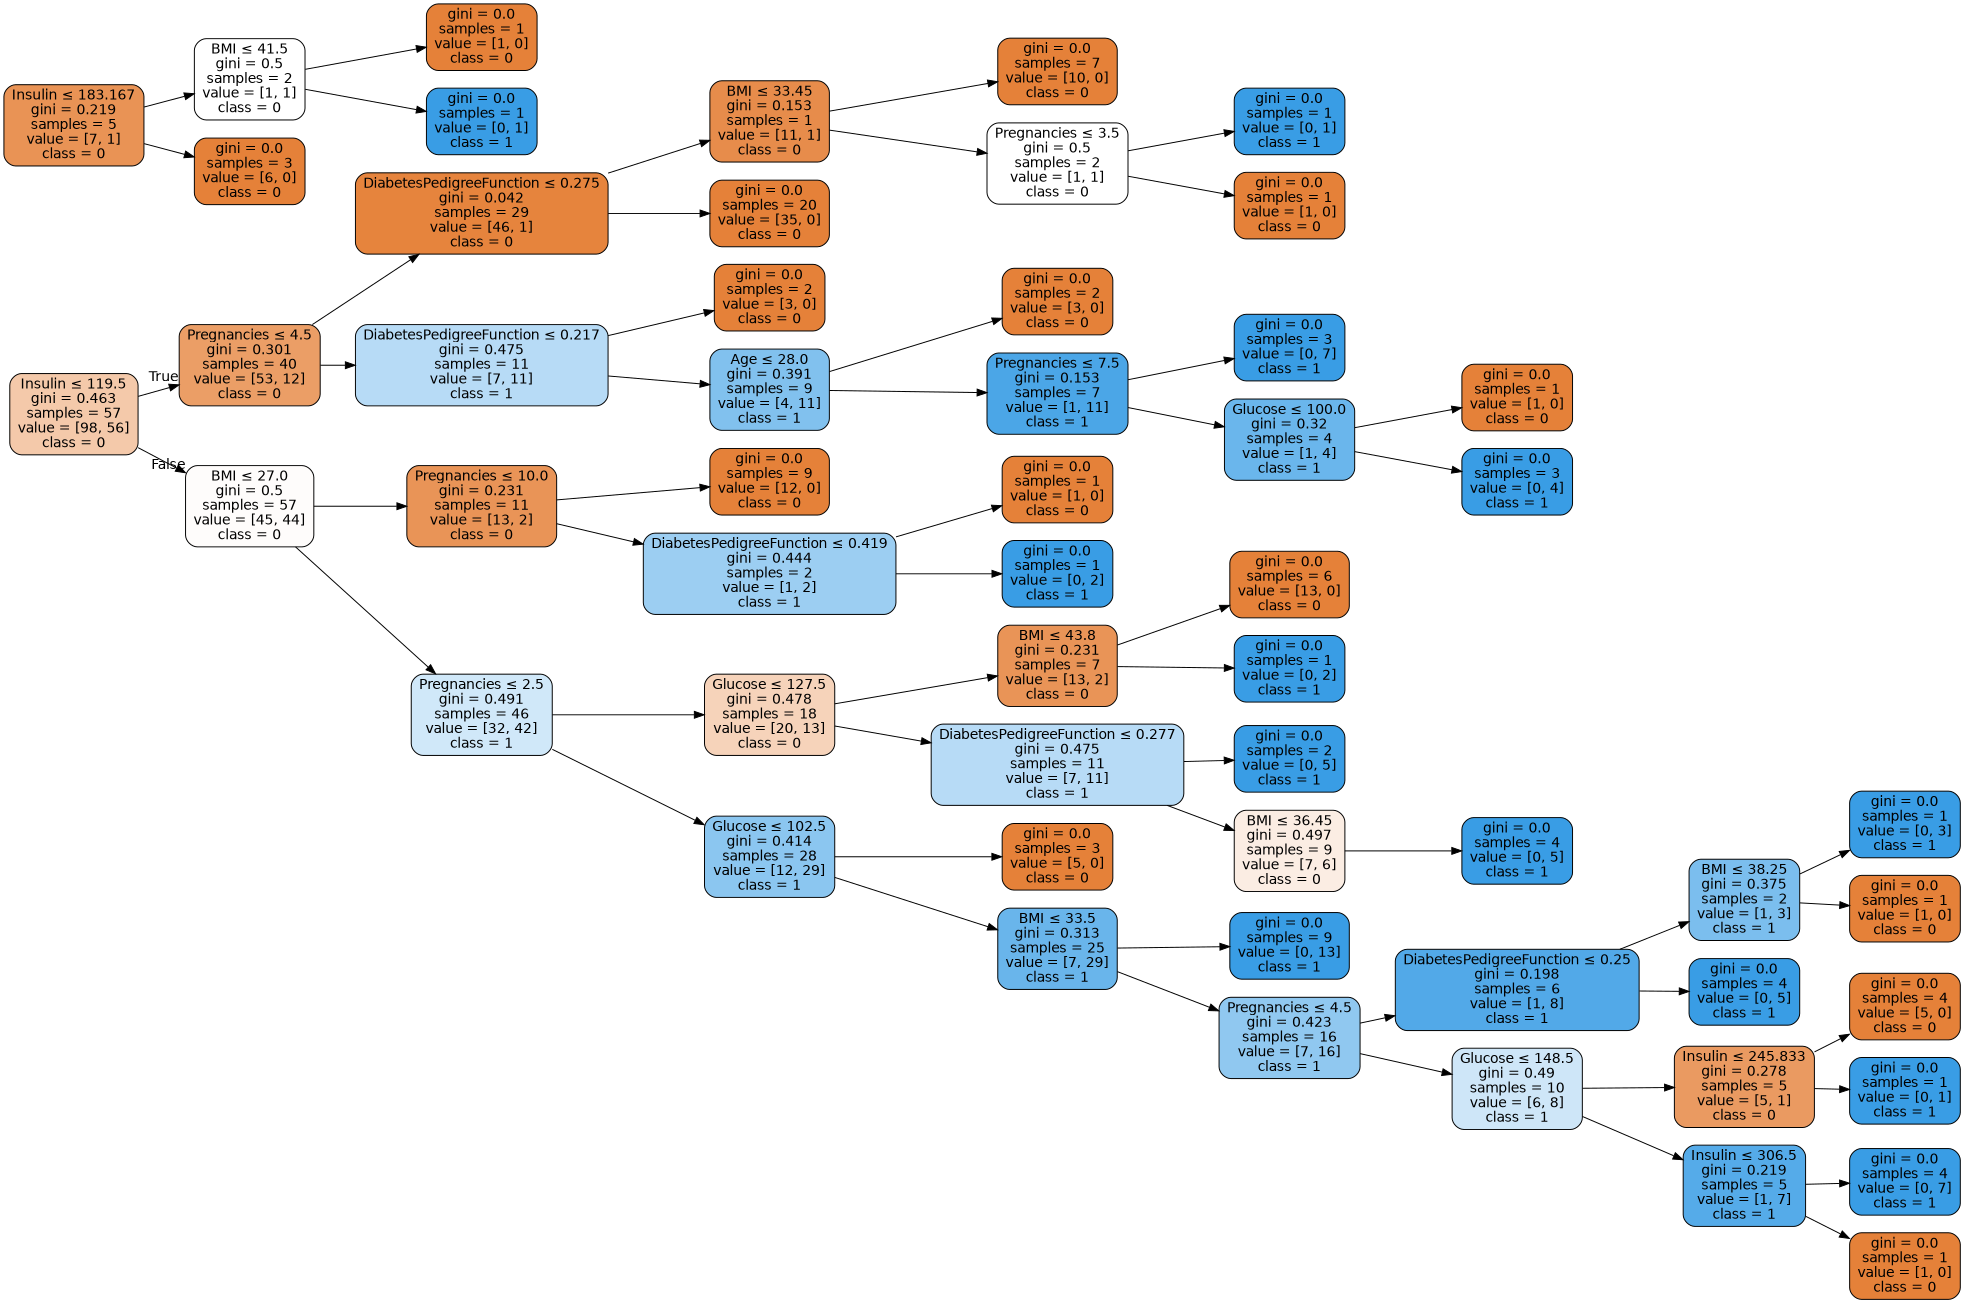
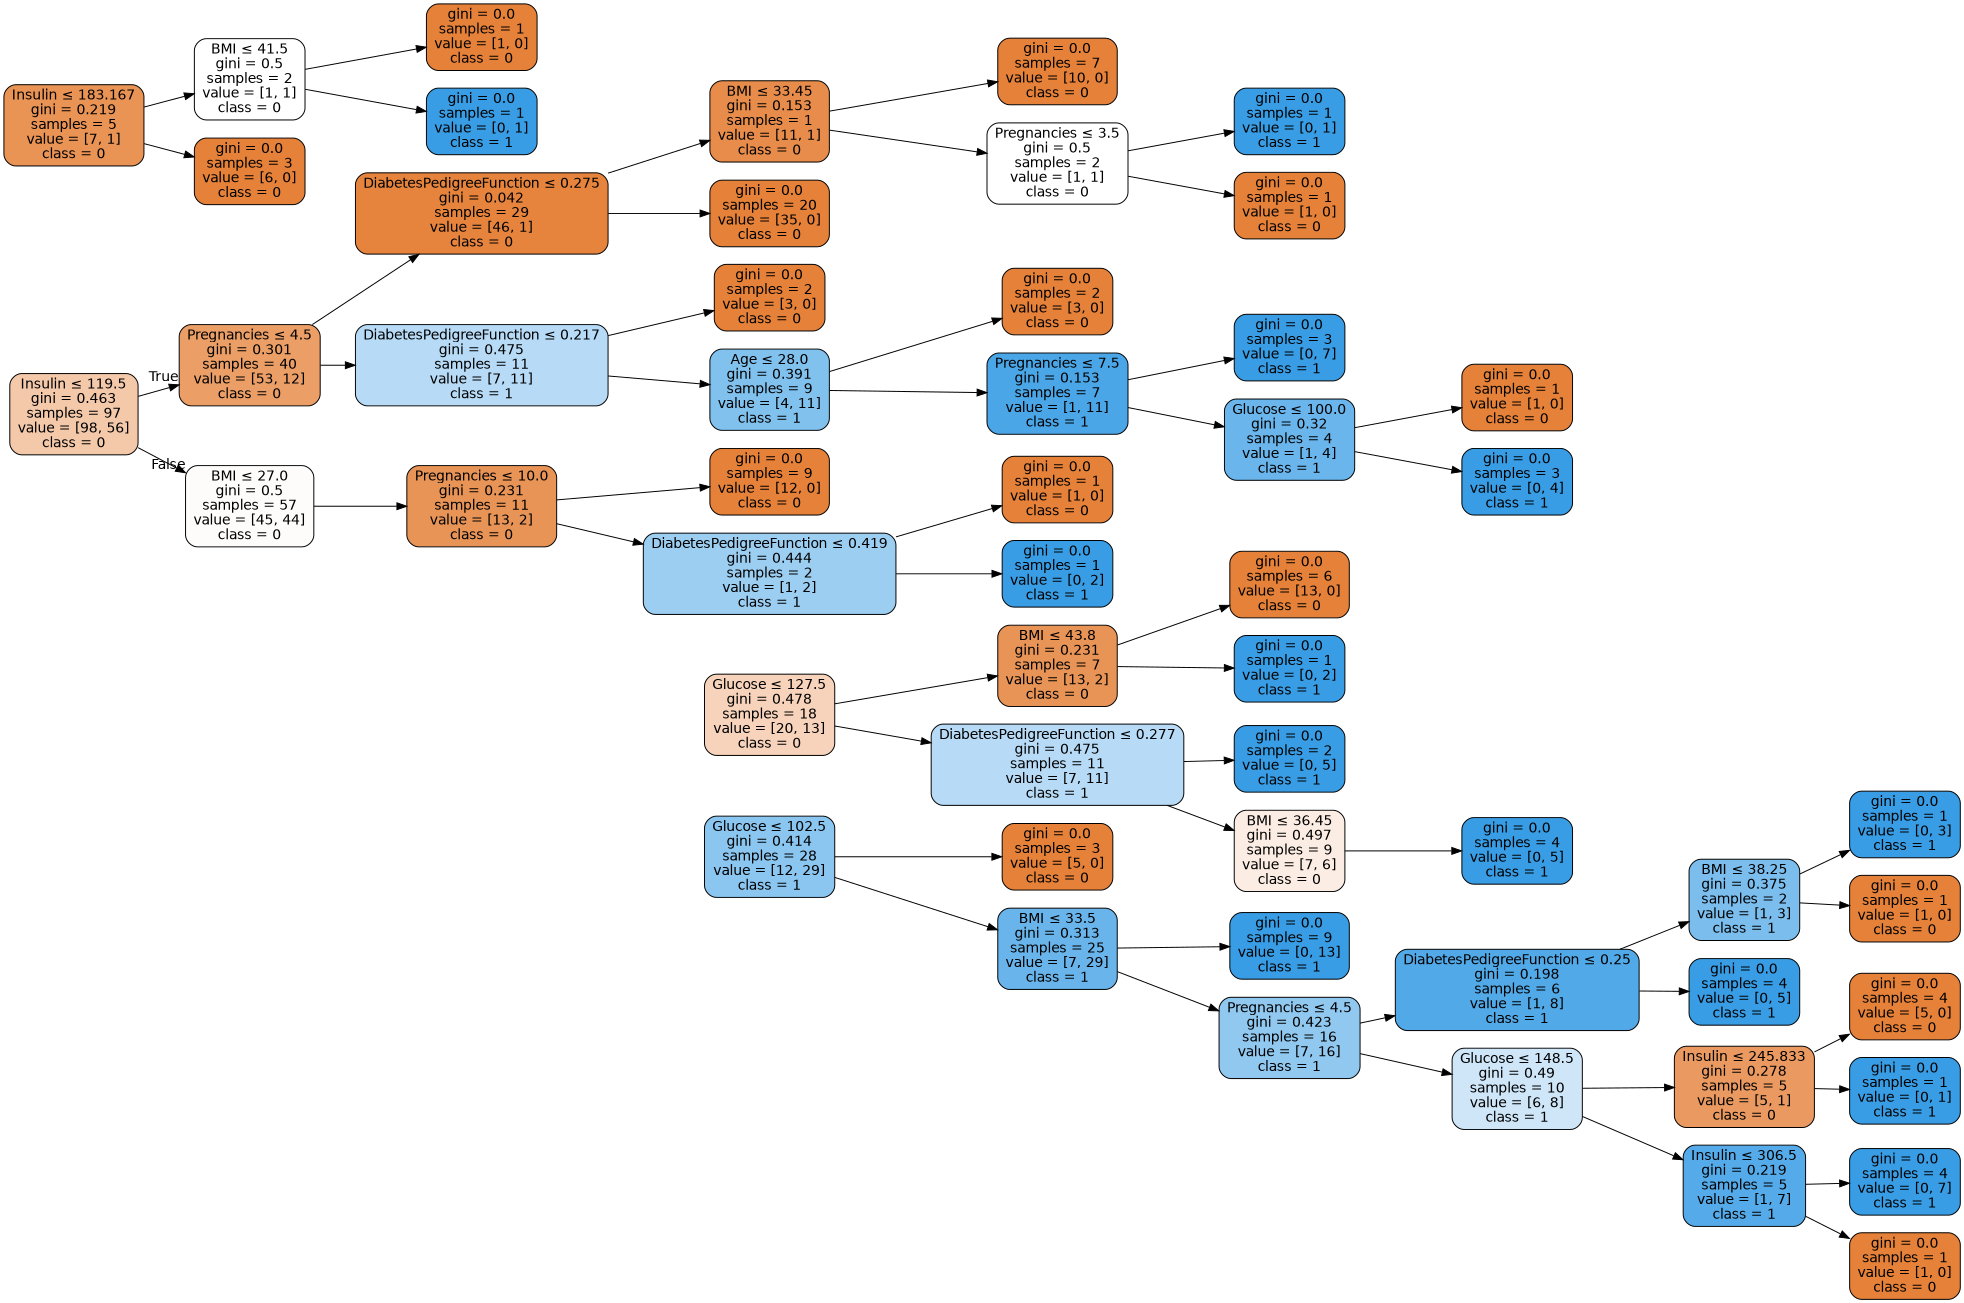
node "Insulin ≤ 119.5": text "samples = 57" -> "samples = 97"
node "Pregnancies ≤ 2.5": removed
